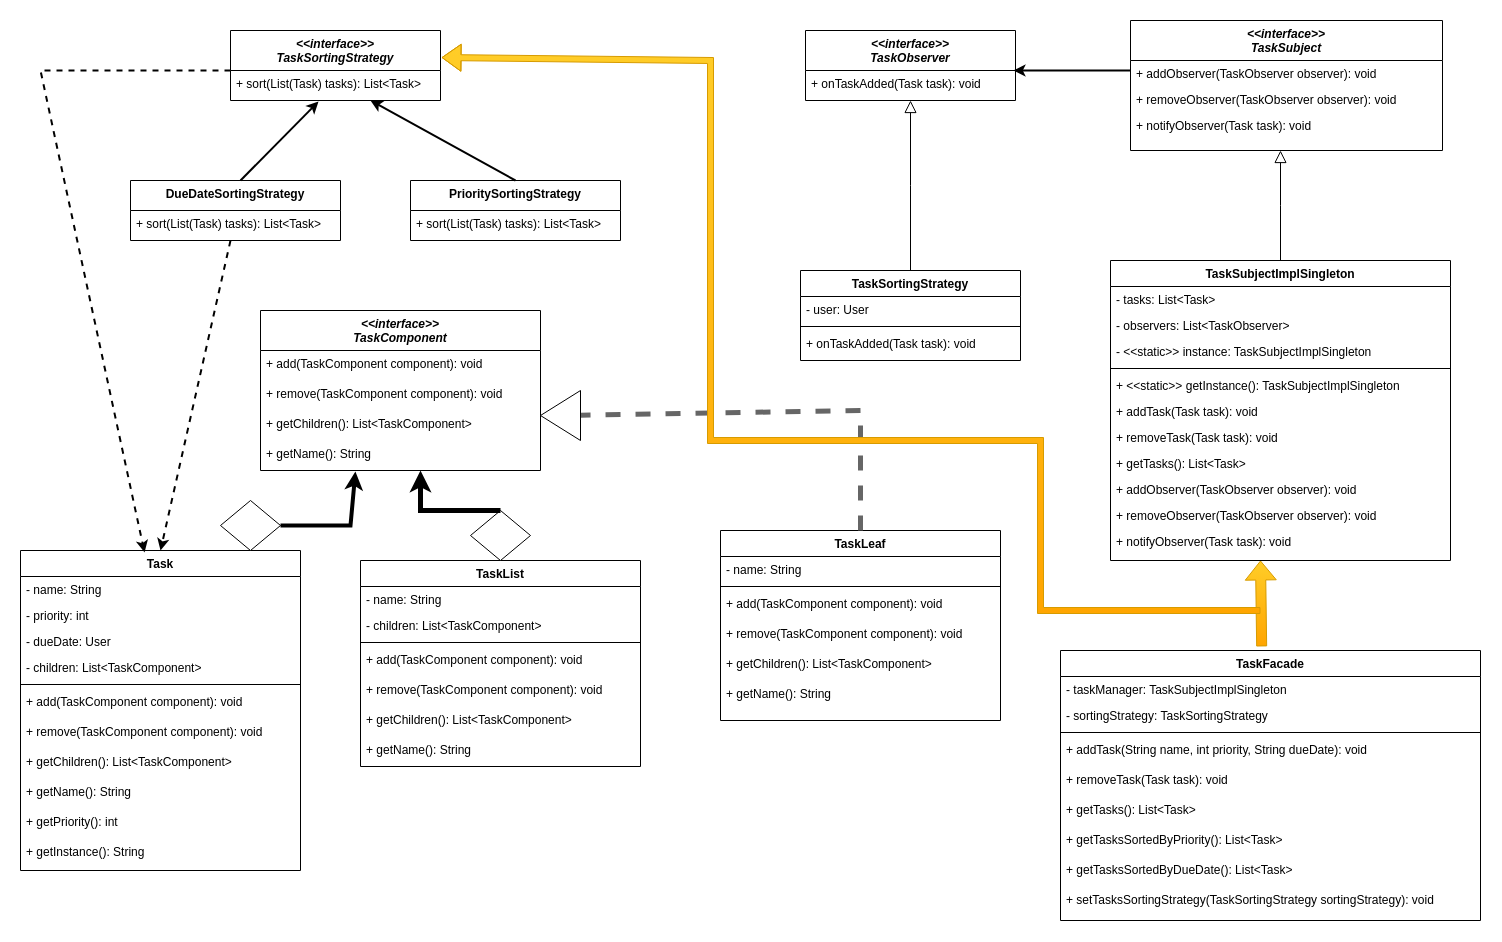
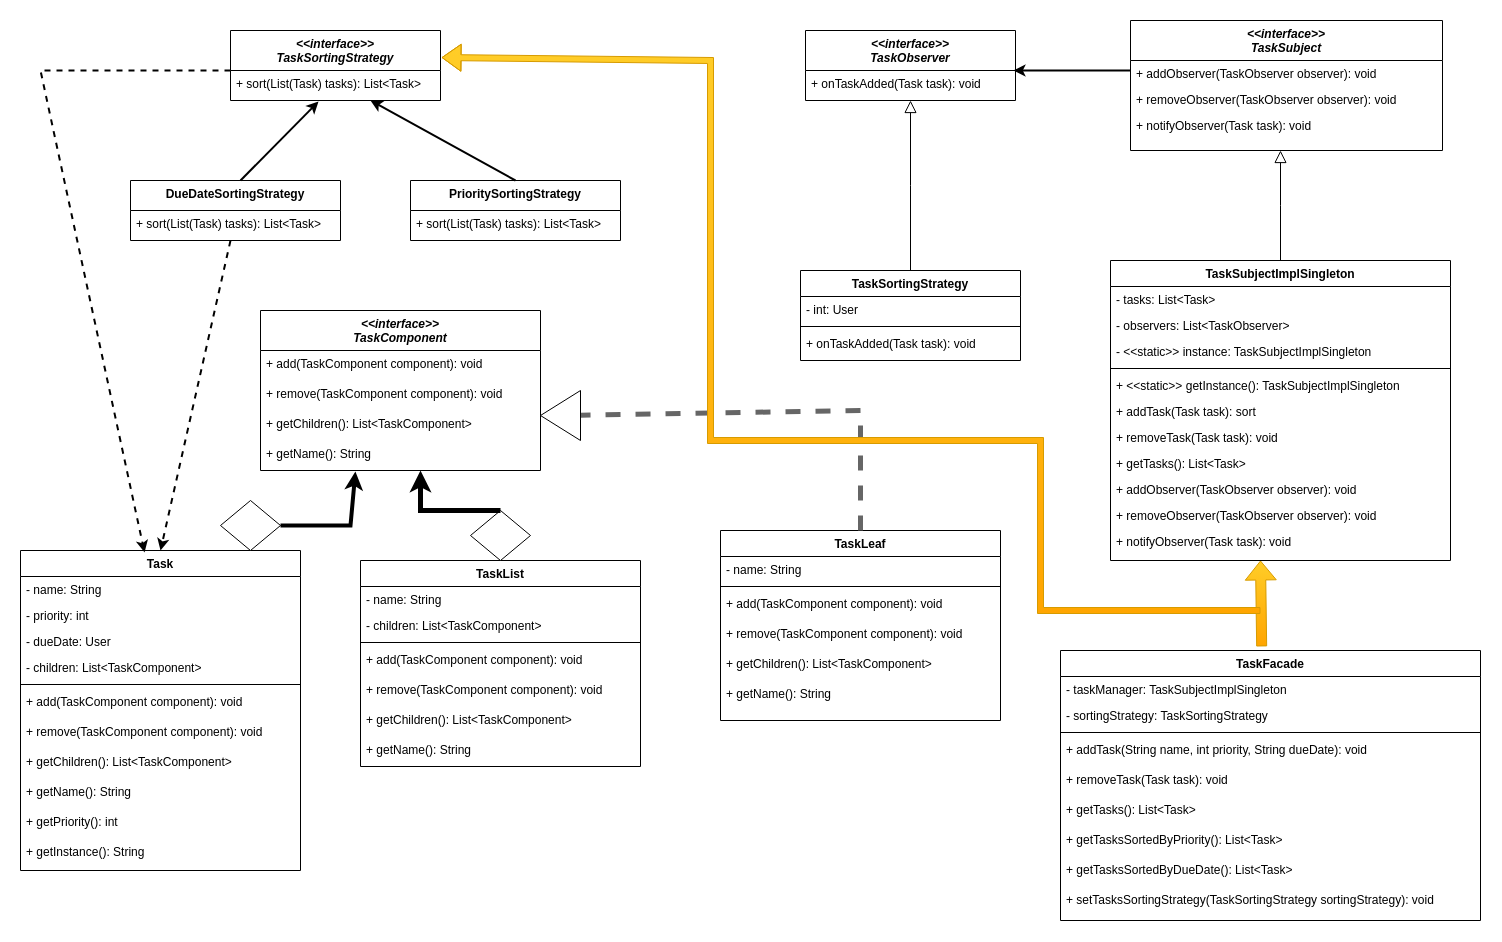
node "- user: User": label "- user: User" -> "- int: User"
node "+ addTask(Task task): void": label "+ addTask(Task task): void" -> "+ addTask(Task task): sort"
